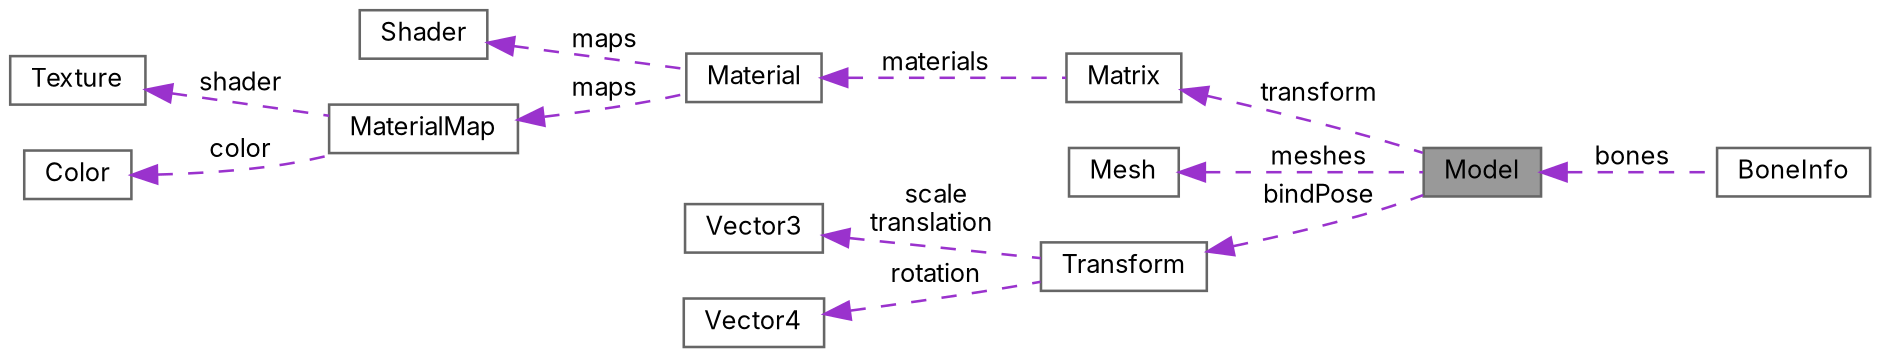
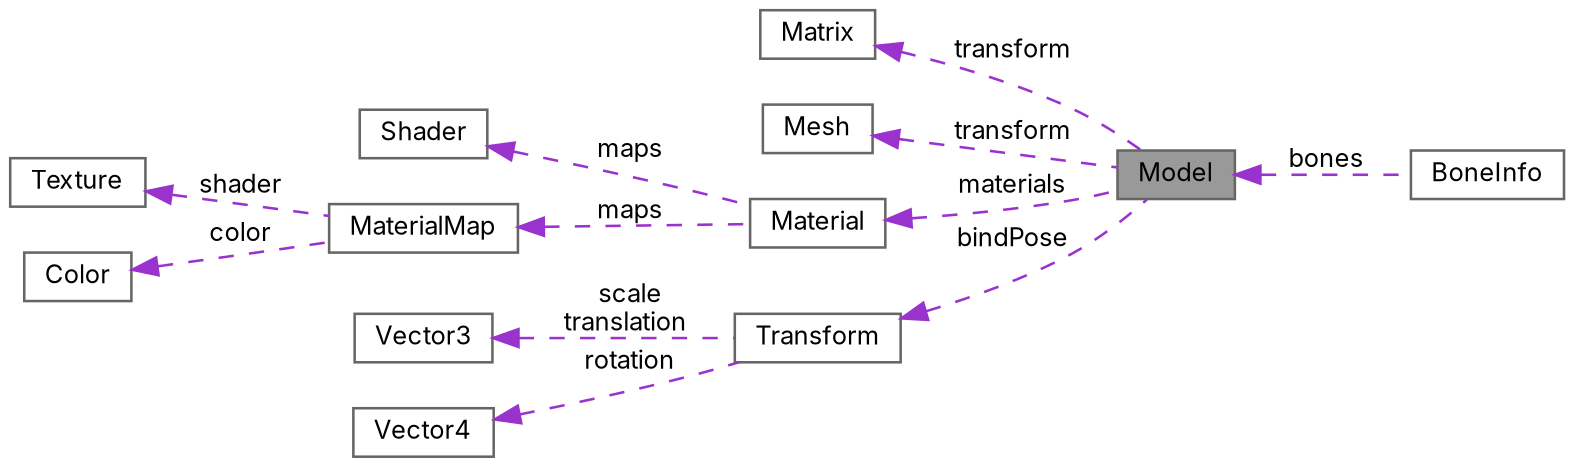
edge "Matrix" -> "Material": now "Model" -> "Material"
edge "Model" -> "Mesh": label " meshes" -> " transform"
